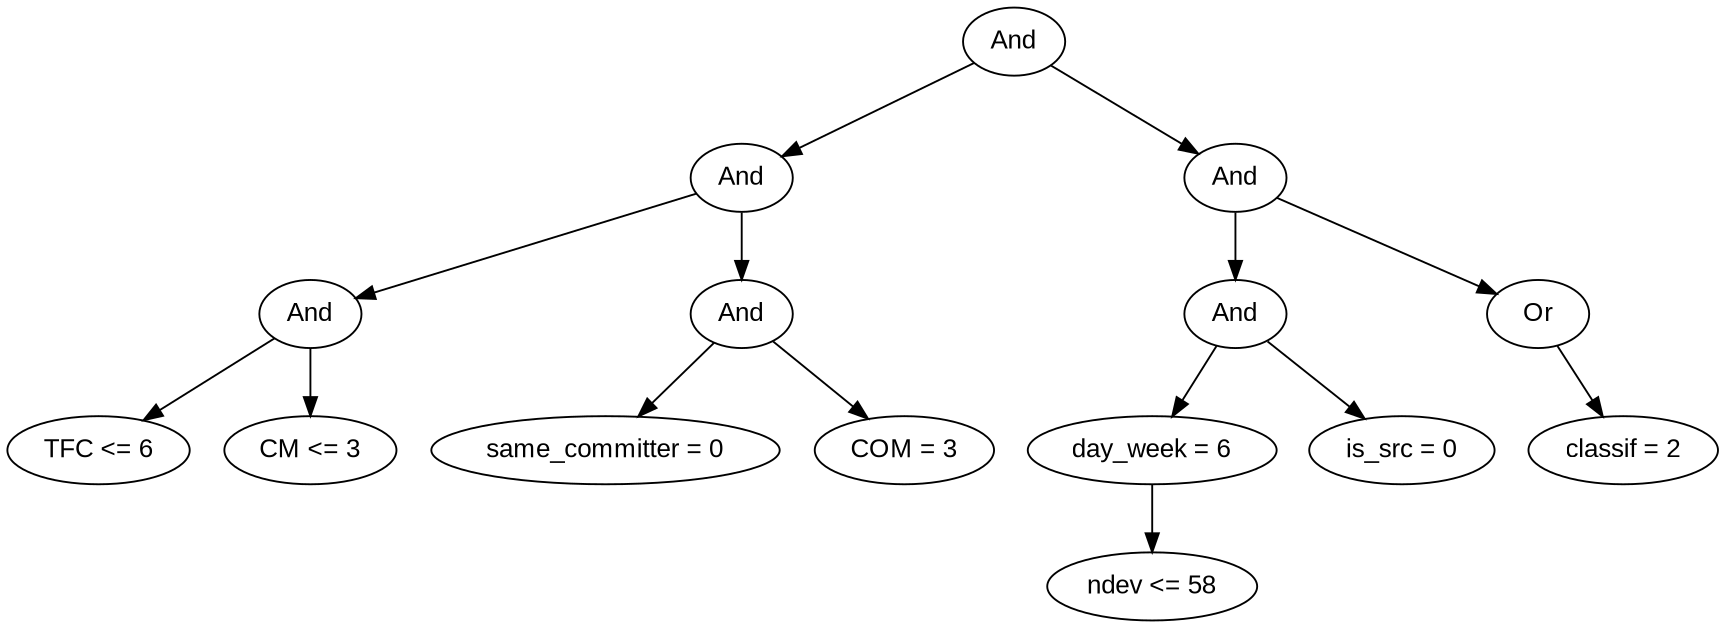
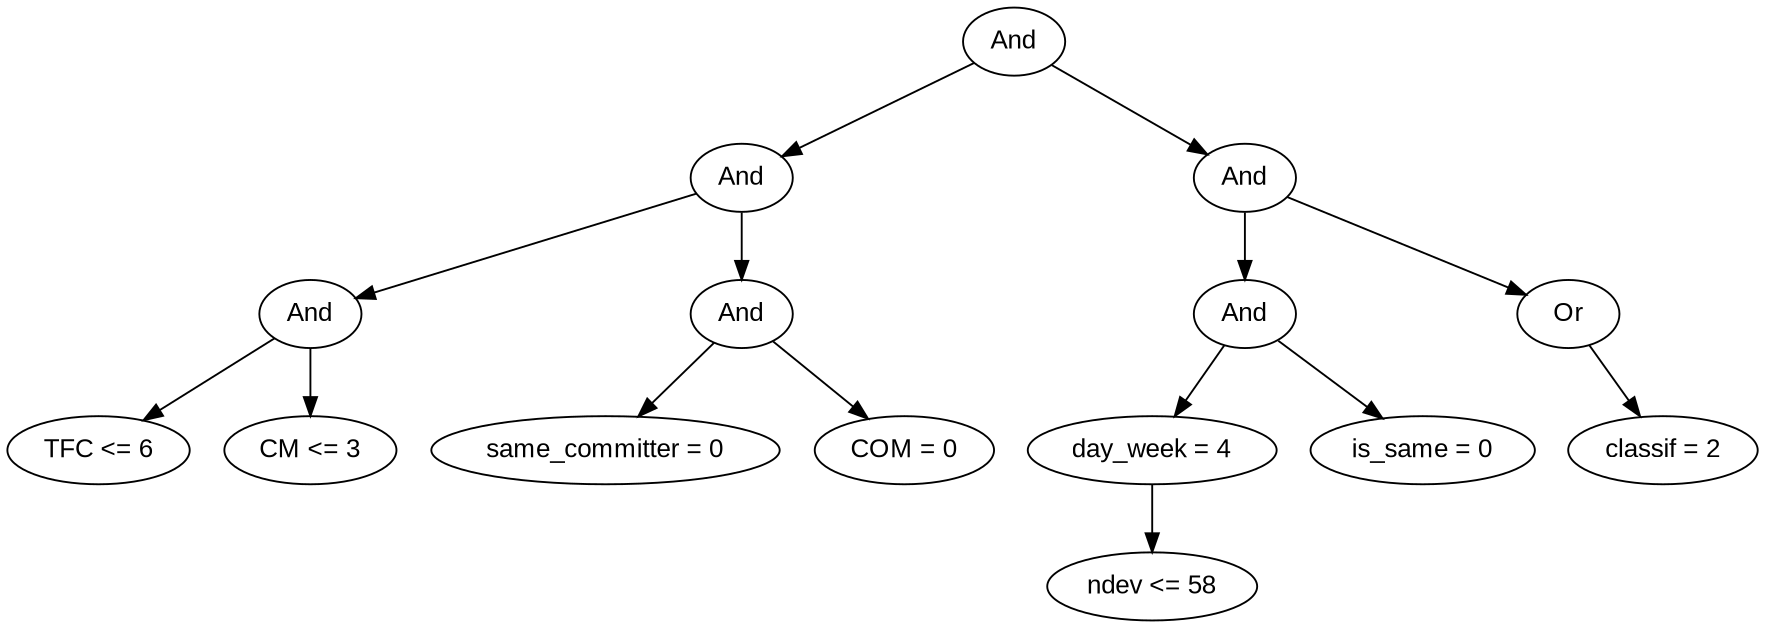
node "COM = 3": label "COM = 3" -> "COM = 0"
node "day_week = 6": label "day_week = 6" -> "day_week = 4"
node "is_src = 0": label "is_src = 0" -> "is_same = 0"
